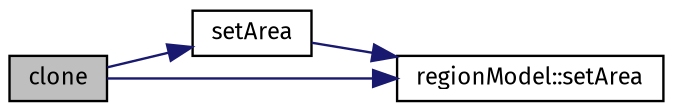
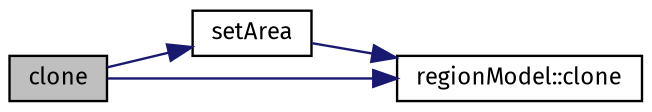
node "regionModel::setArea": label "regionModel::setArea" -> "regionModel::clone"
